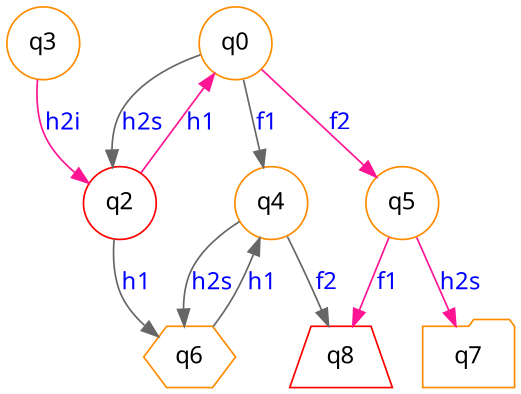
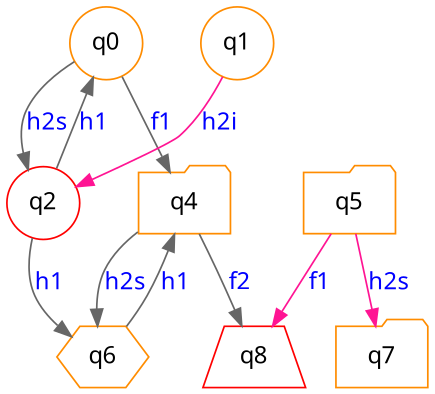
node "q3": label "q3" -> "q1"
edge "q0" -> "q5": removed, label "f2"
edge "q2" -> "q0": color deeppink -> gray40
node "q4": shape circle -> folder
node "q5": shape circle -> folder
